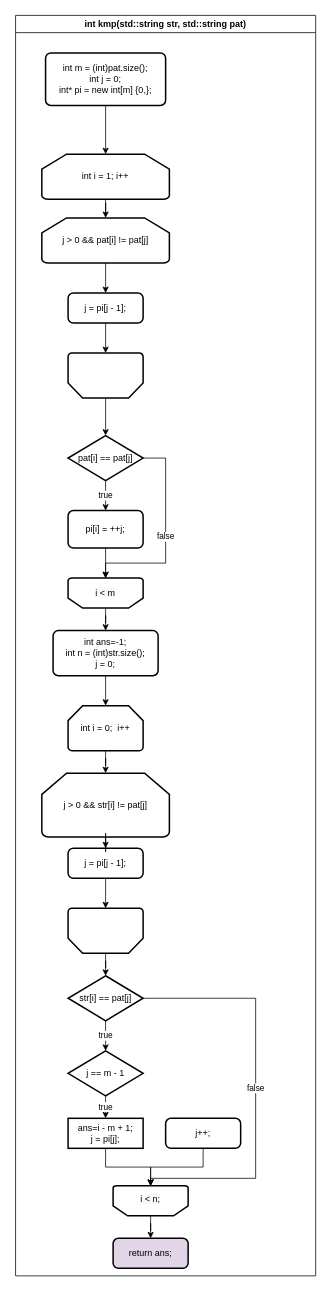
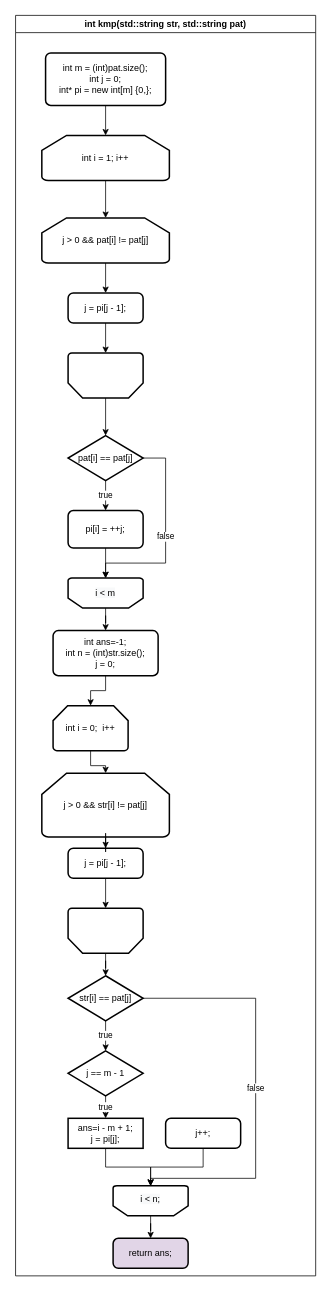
node "int i = 1; i++": moved (105, 177) -> (105, 158)
node "int i = 0; i++": moved (105, 728) -> (90, 728)
